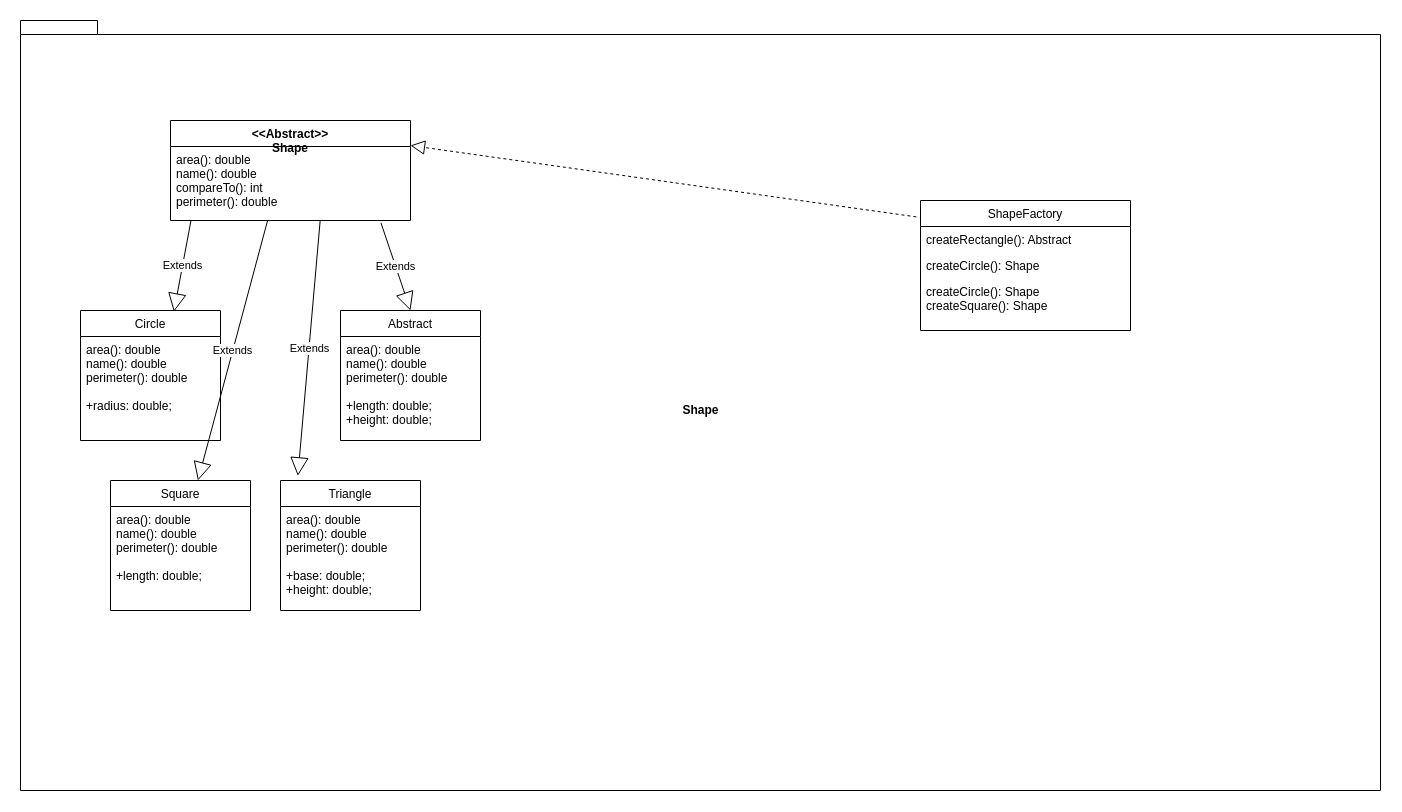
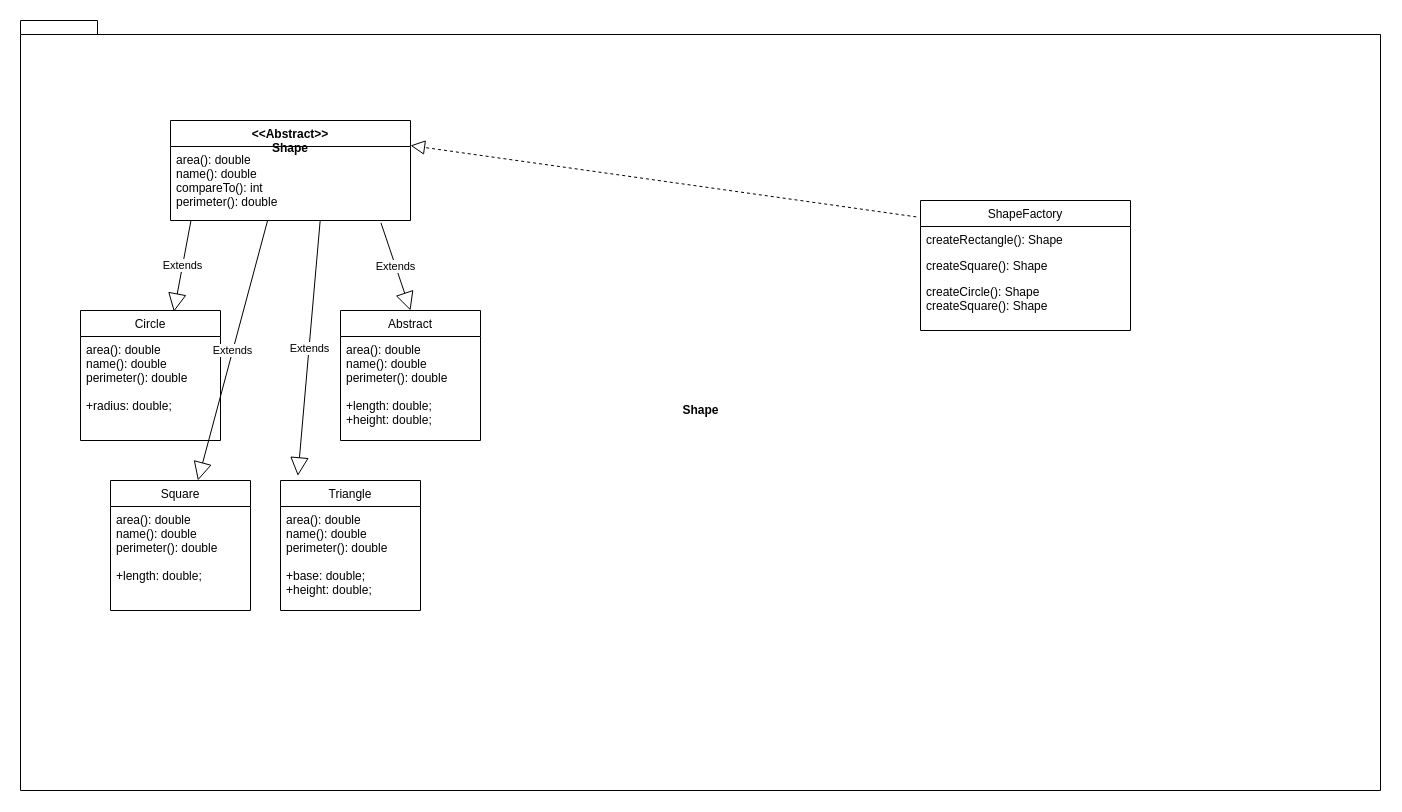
node "createRectangle(): Abstract": label "createRectangle(): Abstract" -> "createRectangle(): Shape"
node "createCircle(): Shape": label "createCircle(): Shape" -> "createSquare(): Shape"
